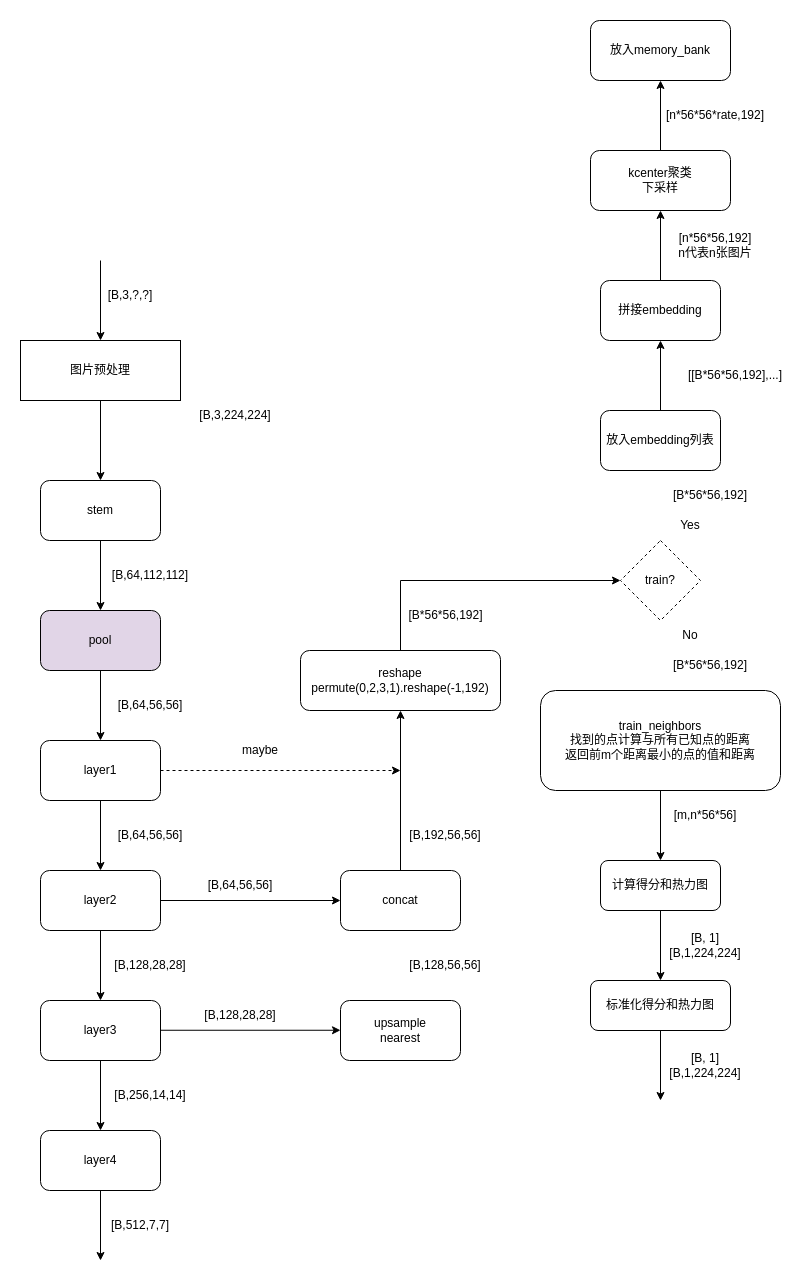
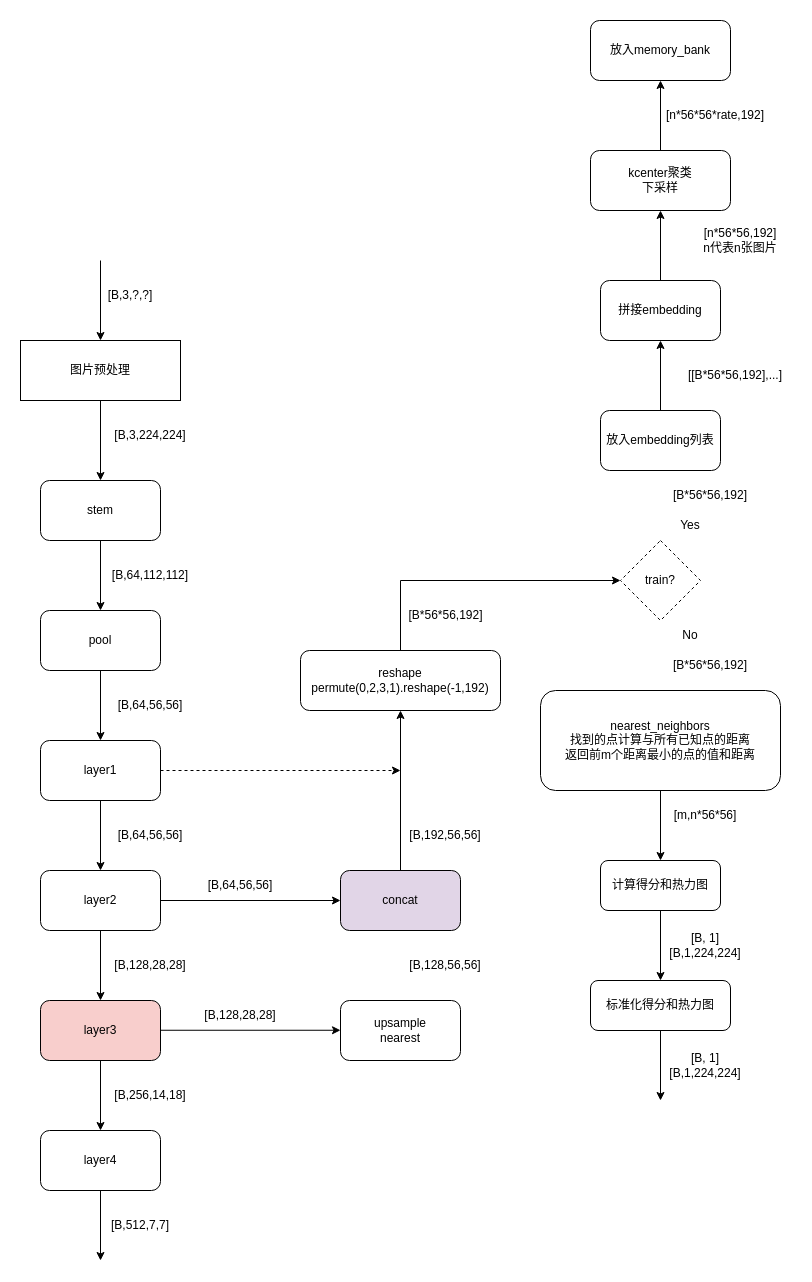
node "[n*56*56,192] n代表n张图片": moved (716, 246) -> (741, 241)
node "[B,3,224,224]": moved (236, 416) -> (151, 436)
node "pool": fillcolor #e1d5e7 -> #ffffff
node "train_neighbors 找到的点计算与所有已知点的距离 返回前m个距离最小的点的值和距离": label "train_neighbors 找到的点计算与所有已知点的距离 返回前m个距离最小的点的值和距离" -> "nearest_neighbors 找到的点计算与所有已知点的距离 返回前m个距离最小的点的值和距离"
node "maybe": removed
node "concat": fillcolor #ffffff -> #e1d5e7
node "layer3": fillcolor #ffffff -> #f8cecc
node "[B,256,14,14]": label "[B,256,14,14]" -> "[B,256,14,18]"
